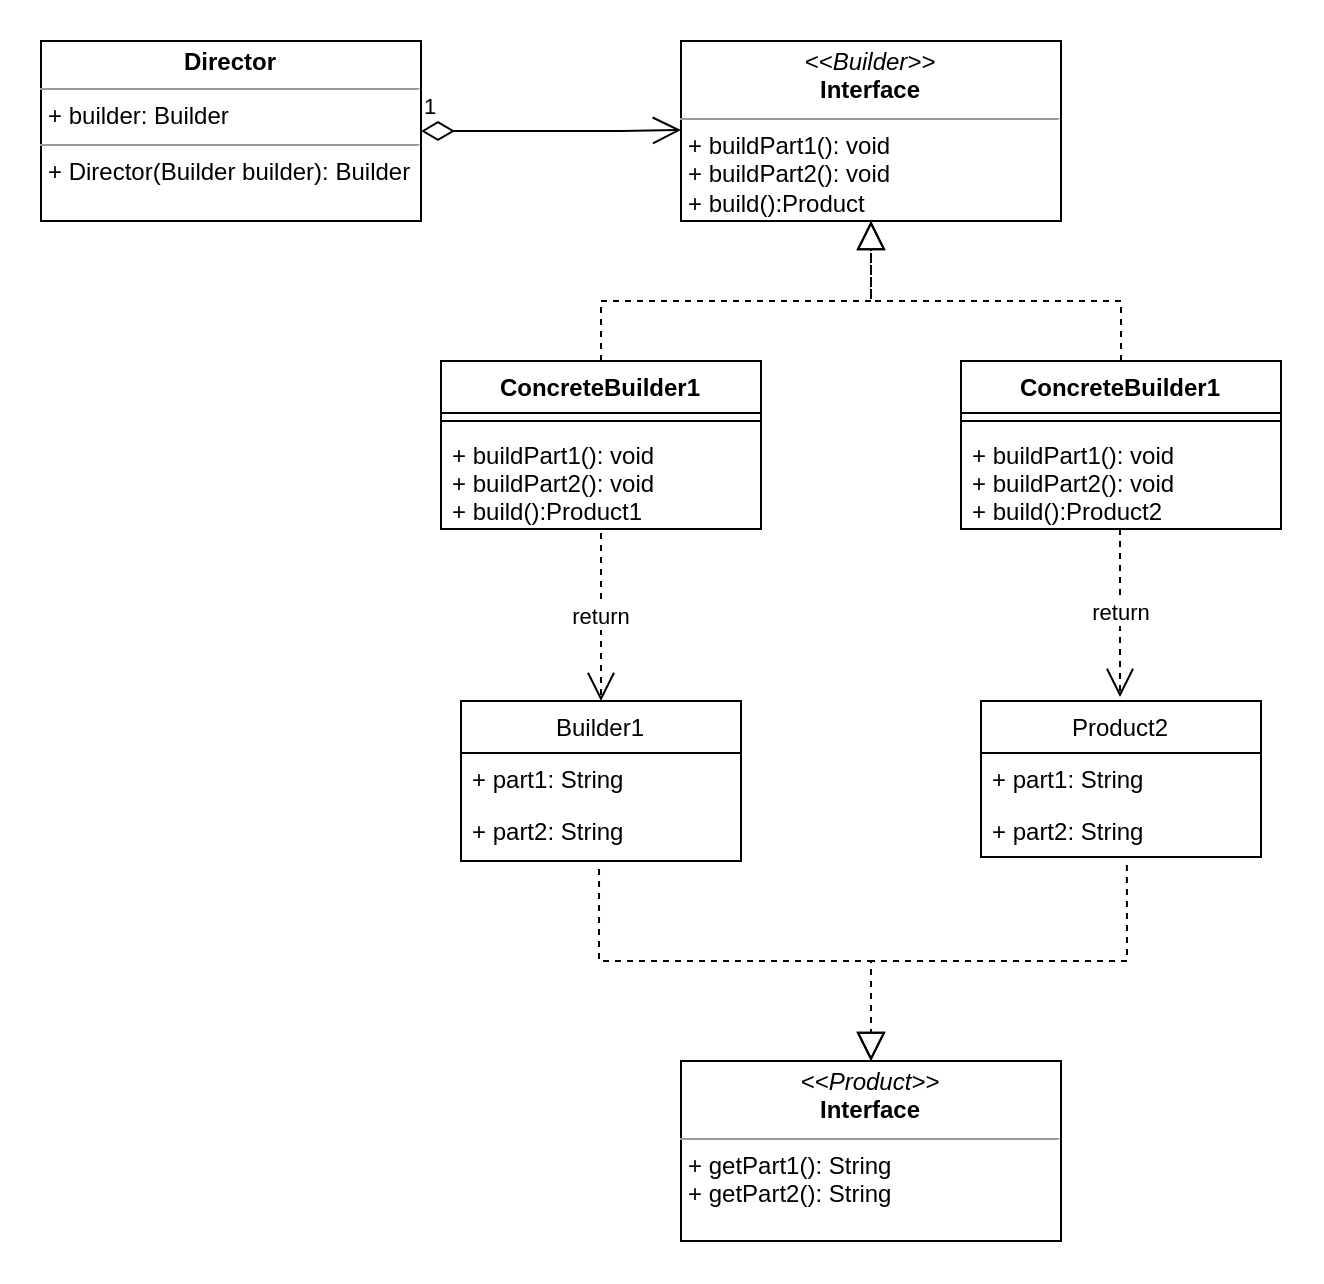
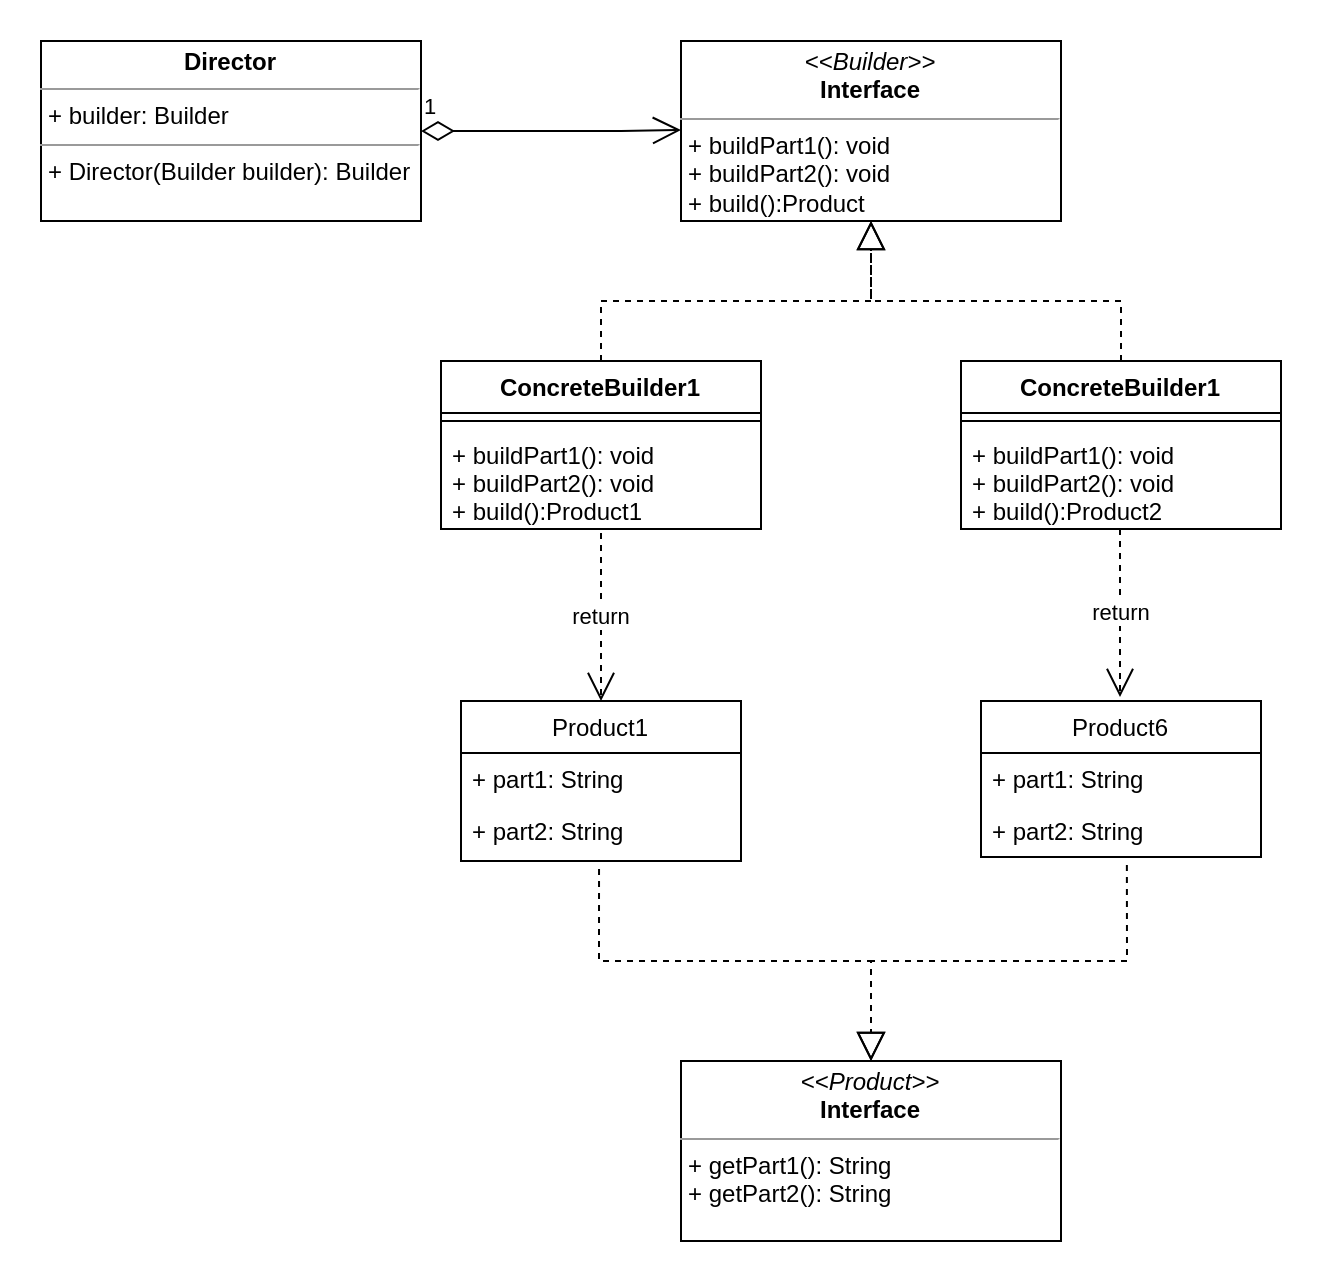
node "Builder1": label "Builder1" -> "Product1"
node "Product2": label "Product2" -> "Product6"
